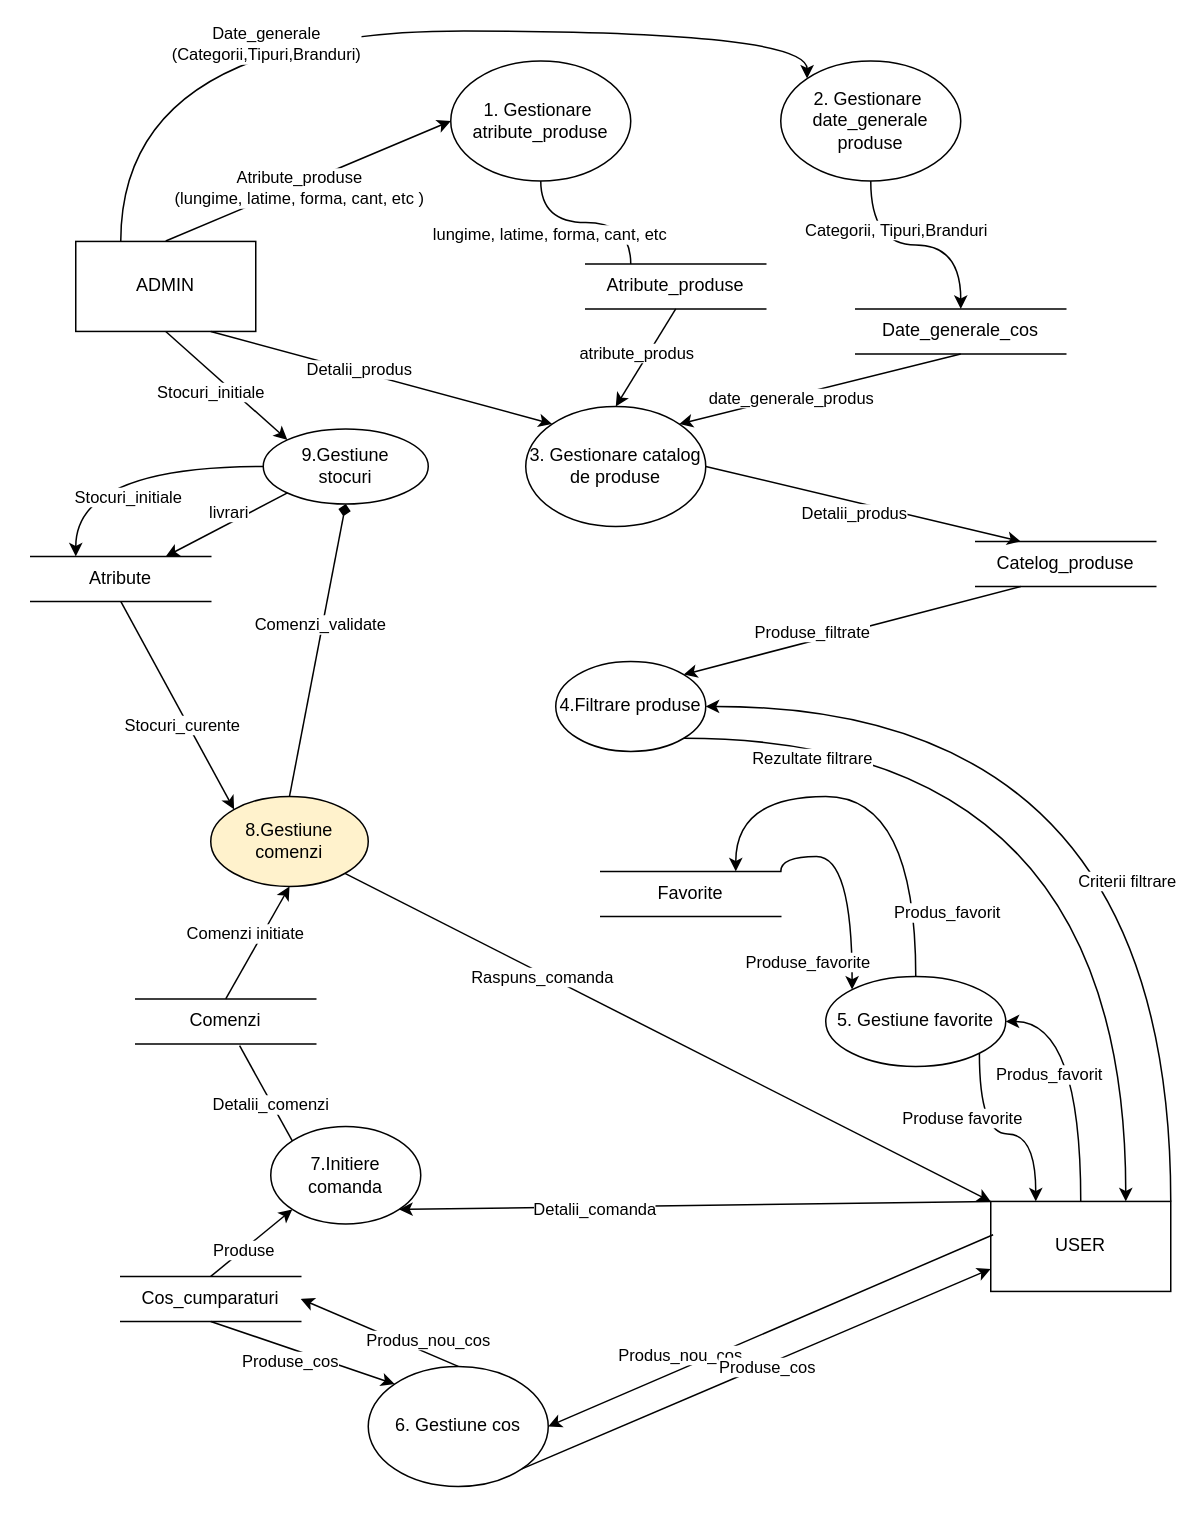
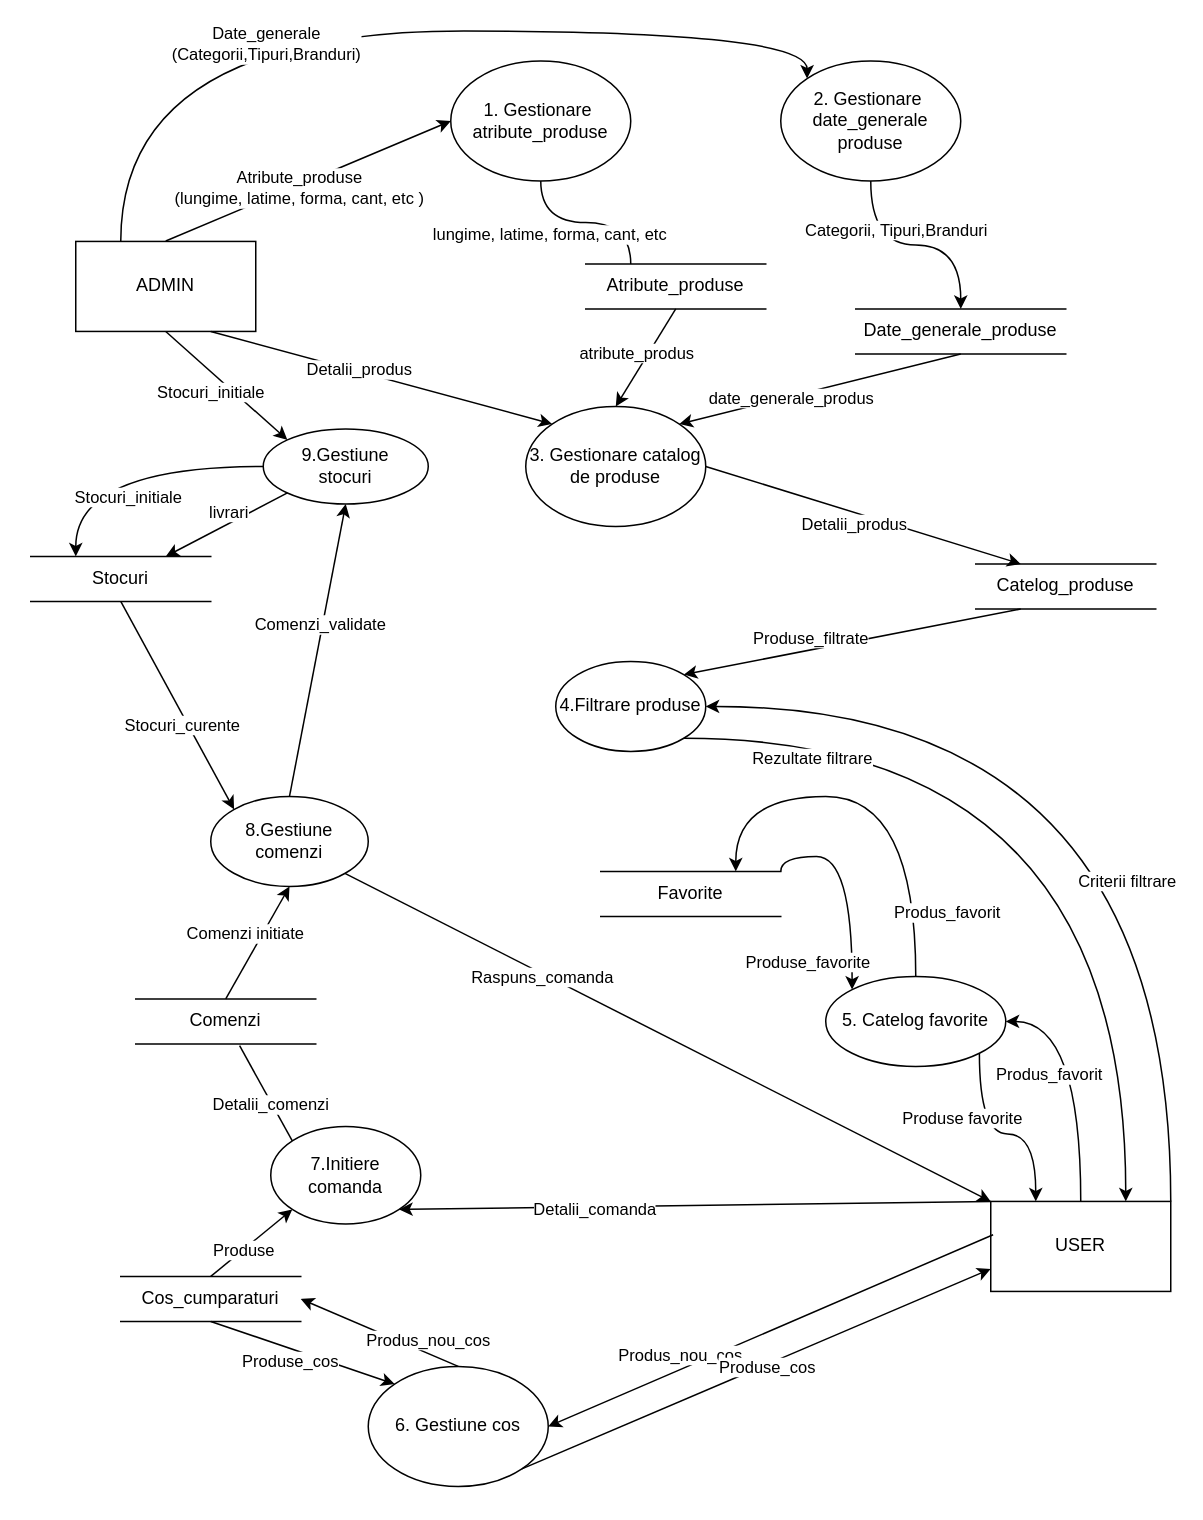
node "Date_generale_cos": label "Date_generale_cos" -> "Date_generale_produse"
edge "8.Gestiune comenzi" -> "9.Gestiune stocuri": arrowhead diamond -> classic
node "Catelog_produse": moved (1066, 564) -> (1066, 586)
node "Atribute": label "Atribute" -> "Stocuri"
node "8.Gestiune comenzi": fillcolor #fff2cc -> #ffffff
node "5. Gestiune favorite": label "5. Gestiune favorite" -> "5. Catelog favorite"
